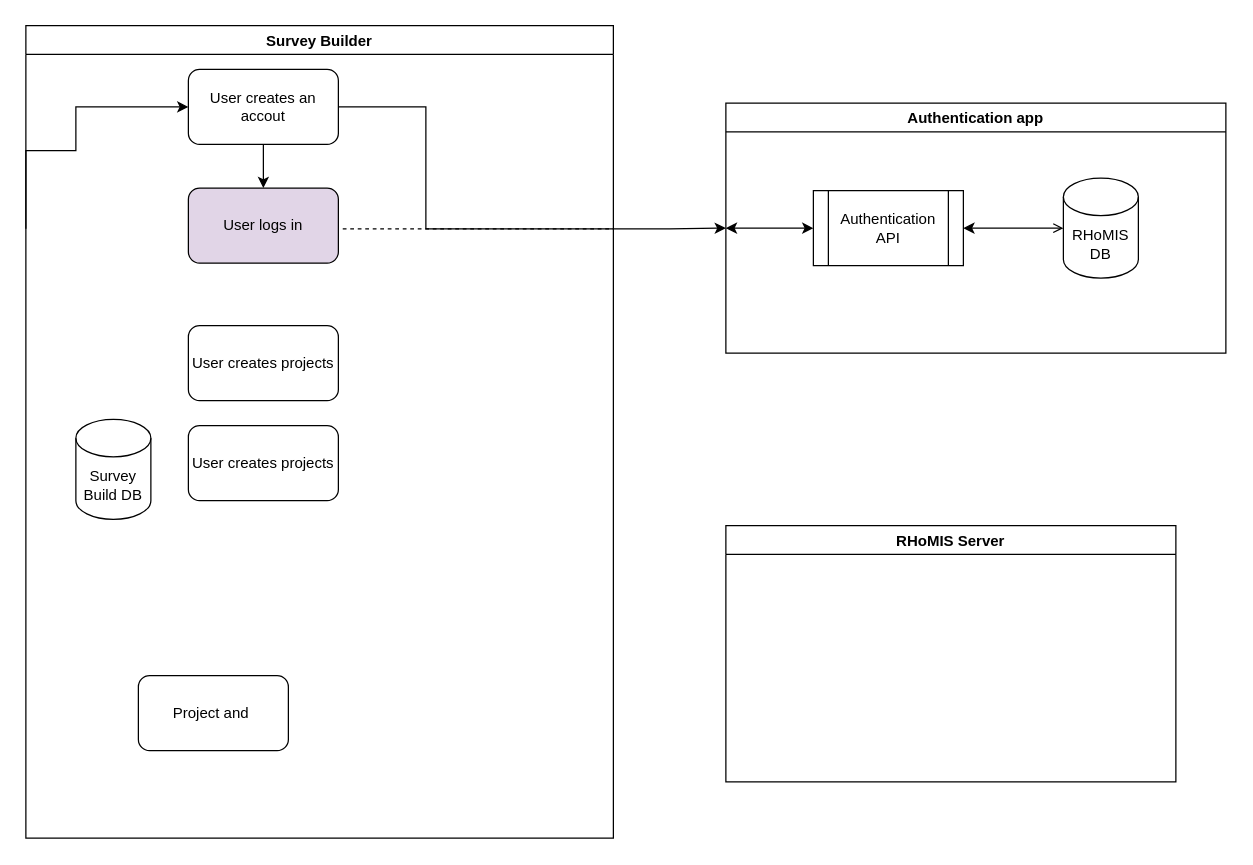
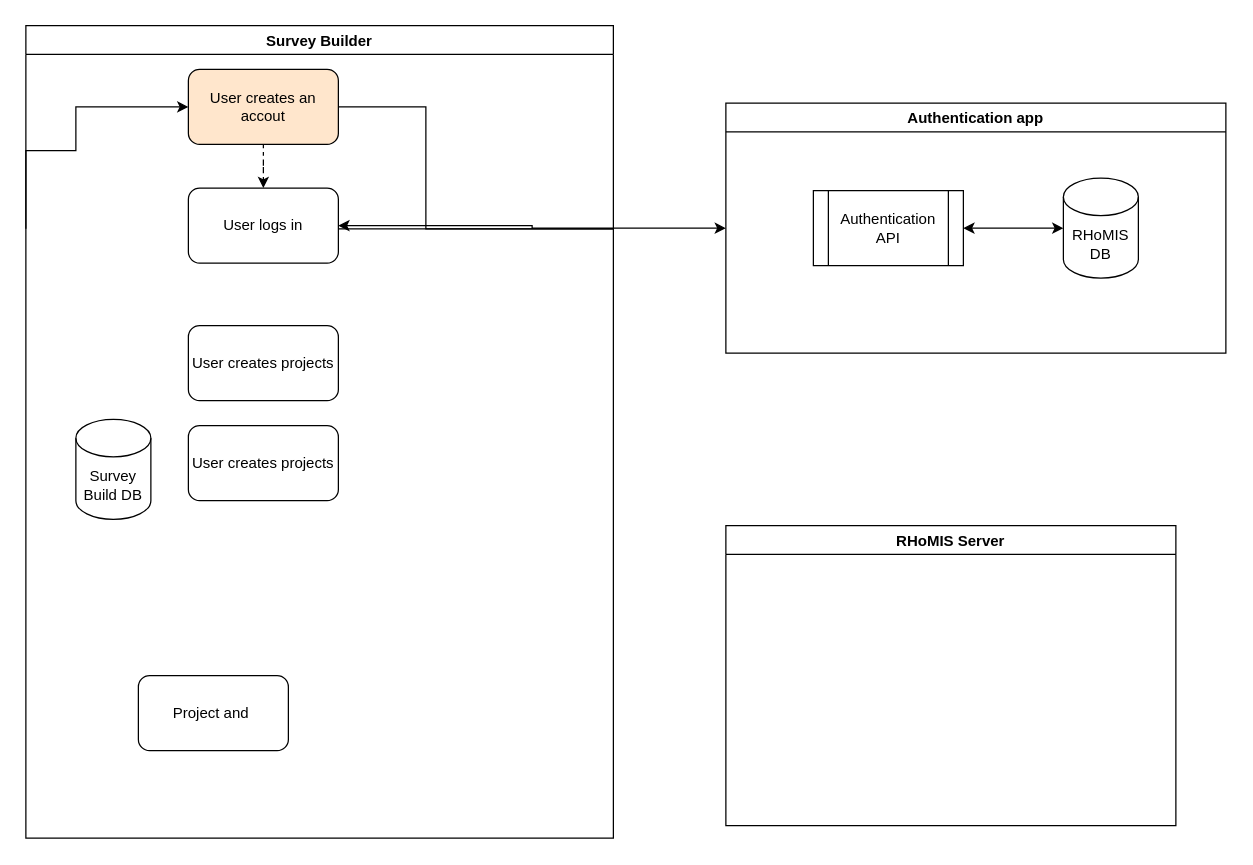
node "User creates an accout": fillcolor #ffffff -> #ffe6cc
edge "User creates an accout" -> "User logs in": style solid -> dashed
node "User logs in": fillcolor #e1d5e7 -> #ffffff
edge "Survey Builder" -> "Authentication app": removed
edge "Authentication API" -- "Authentication app": now "User logs in" -- "Authentication app"
edge "Authentication API" -- "RHoMIS DB": arrowhead open -> classic
edge "User logs in" -- "Survey Builder": style dashed -> solid
node "RHoMIS Server": size 450x256 -> 450x300
